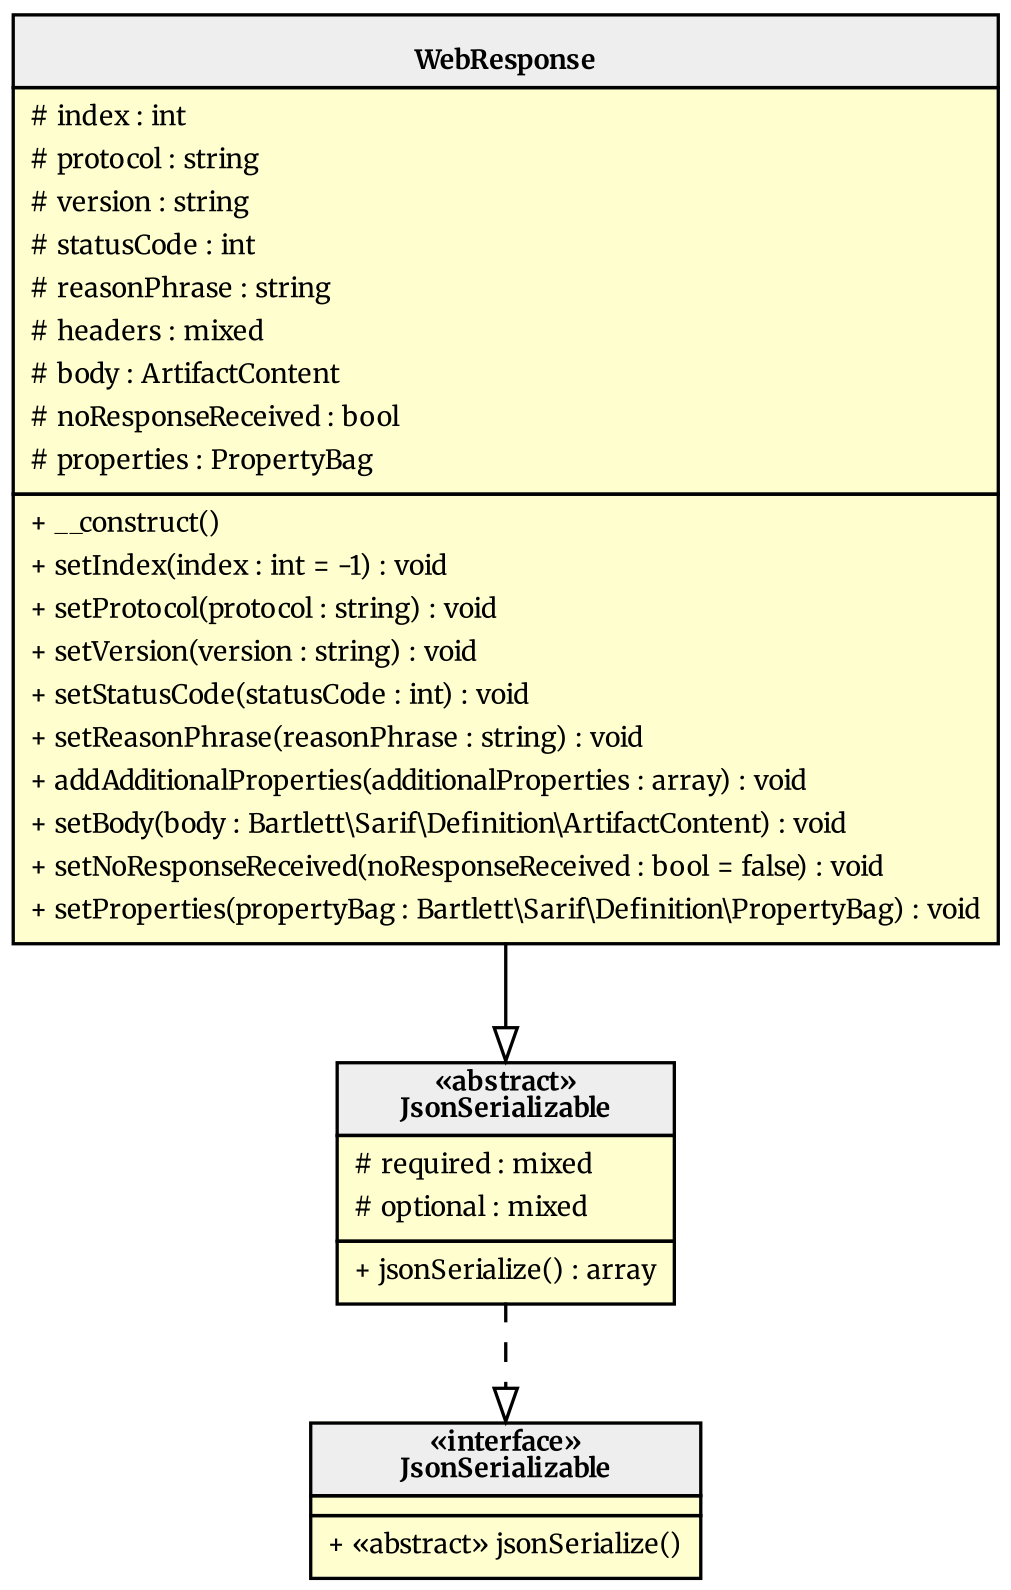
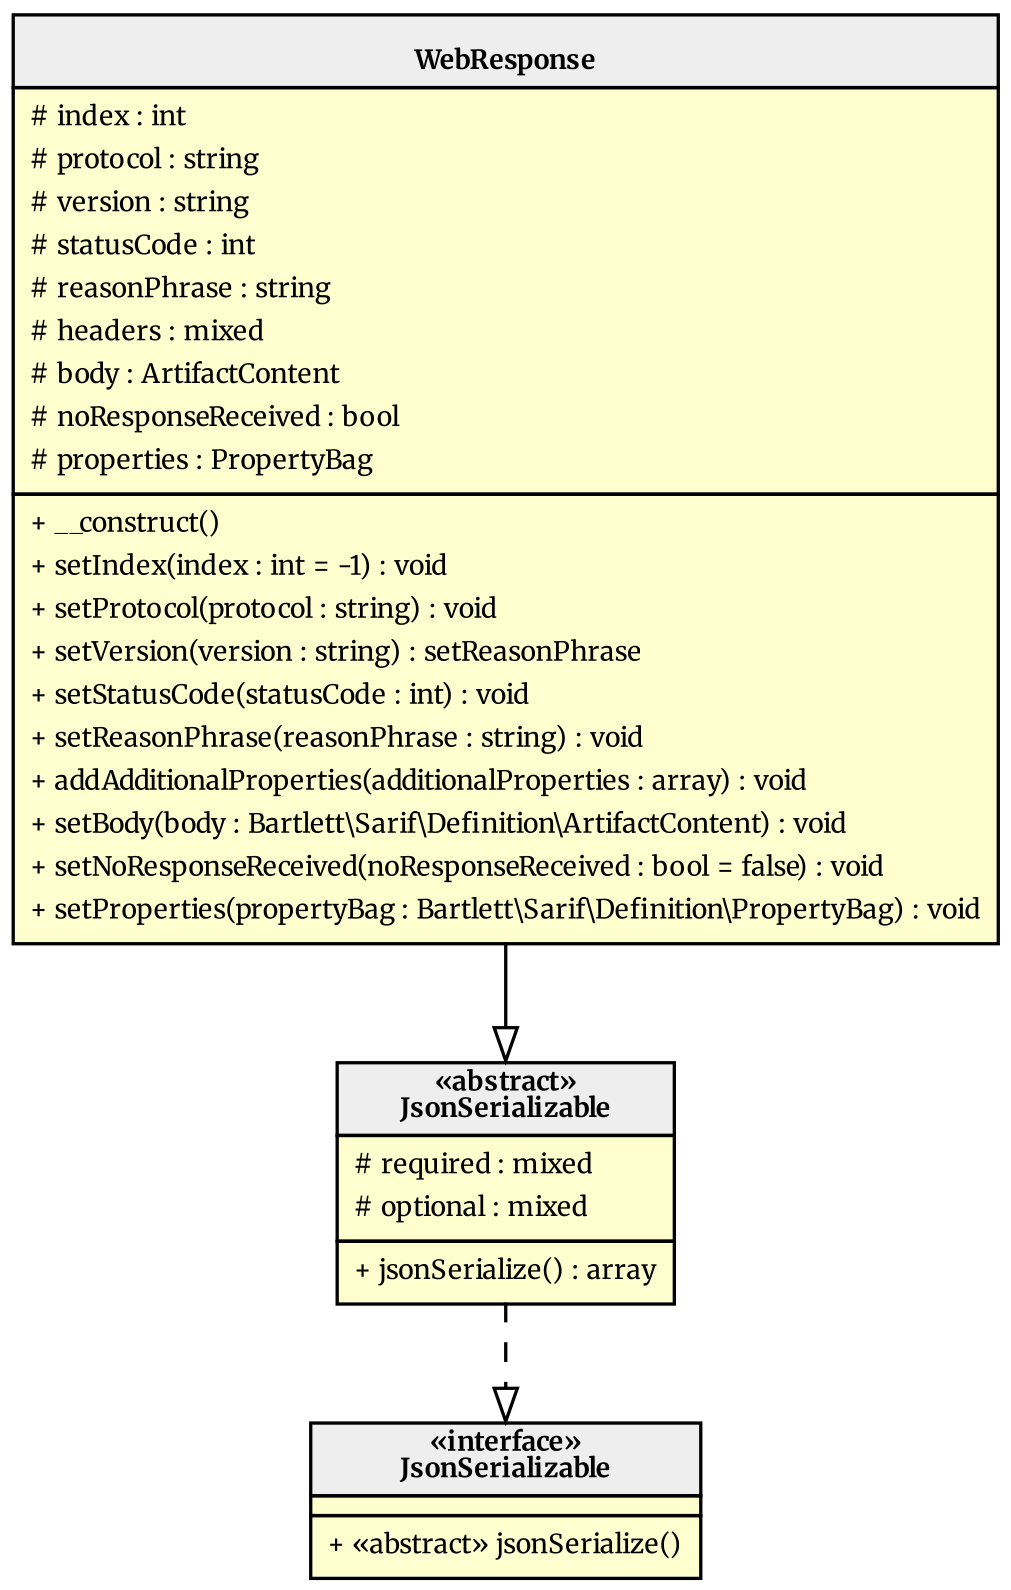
node "WebResponse": text "+ setVersion(version : string) : void" -> "+ setVersion(version : string) : setReasonPhrase"
